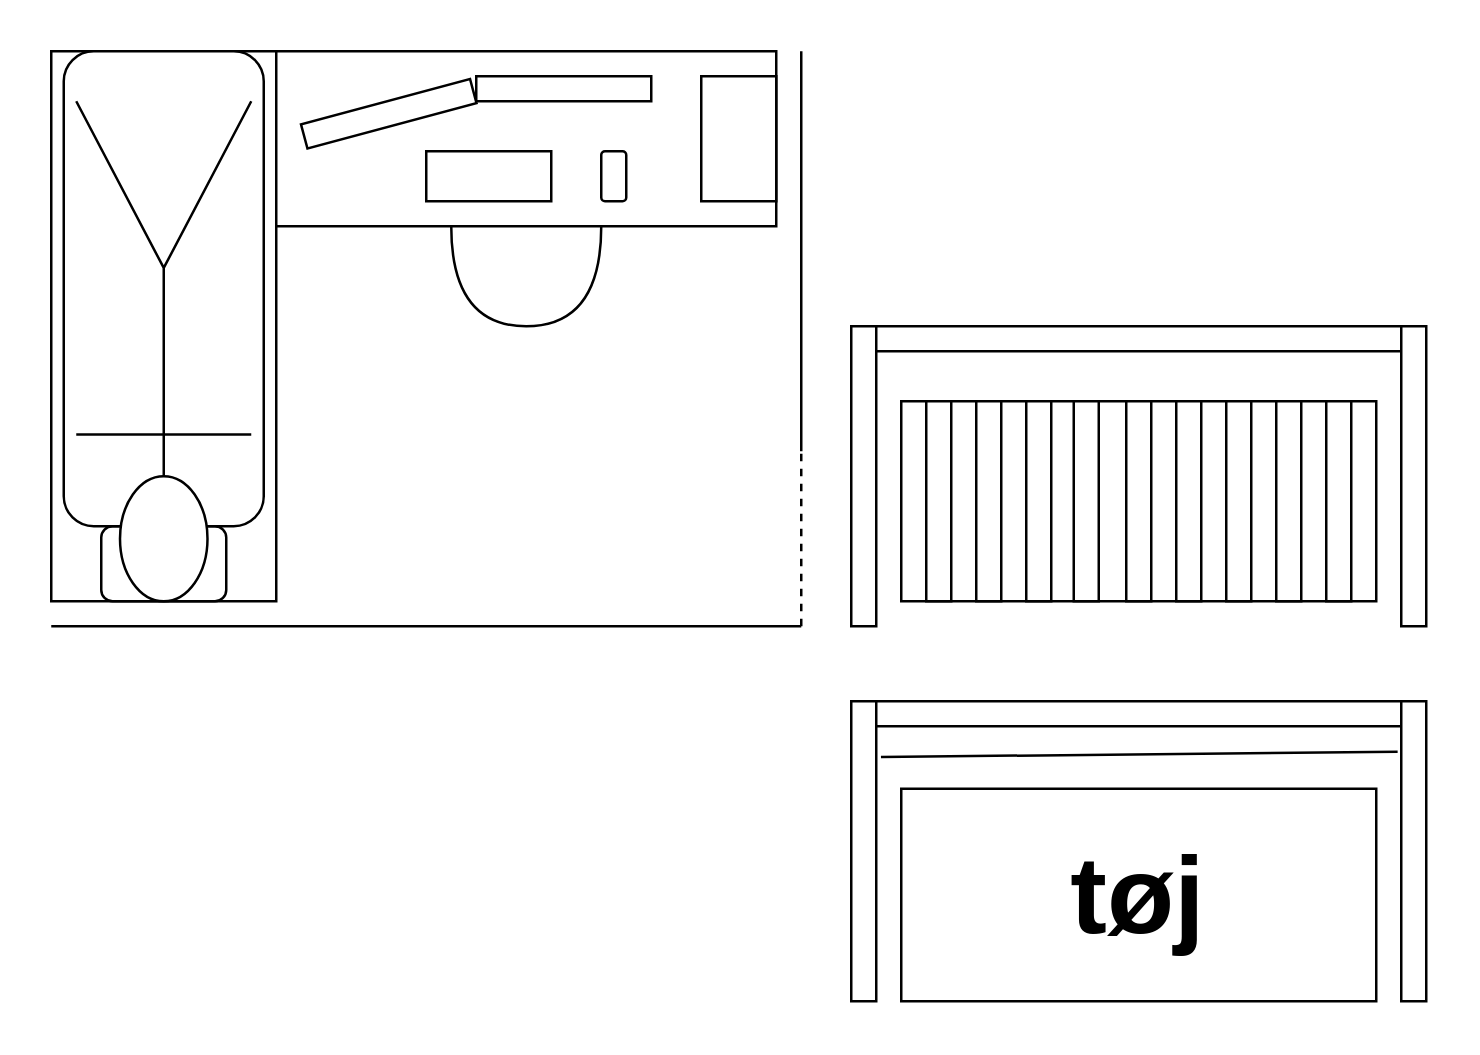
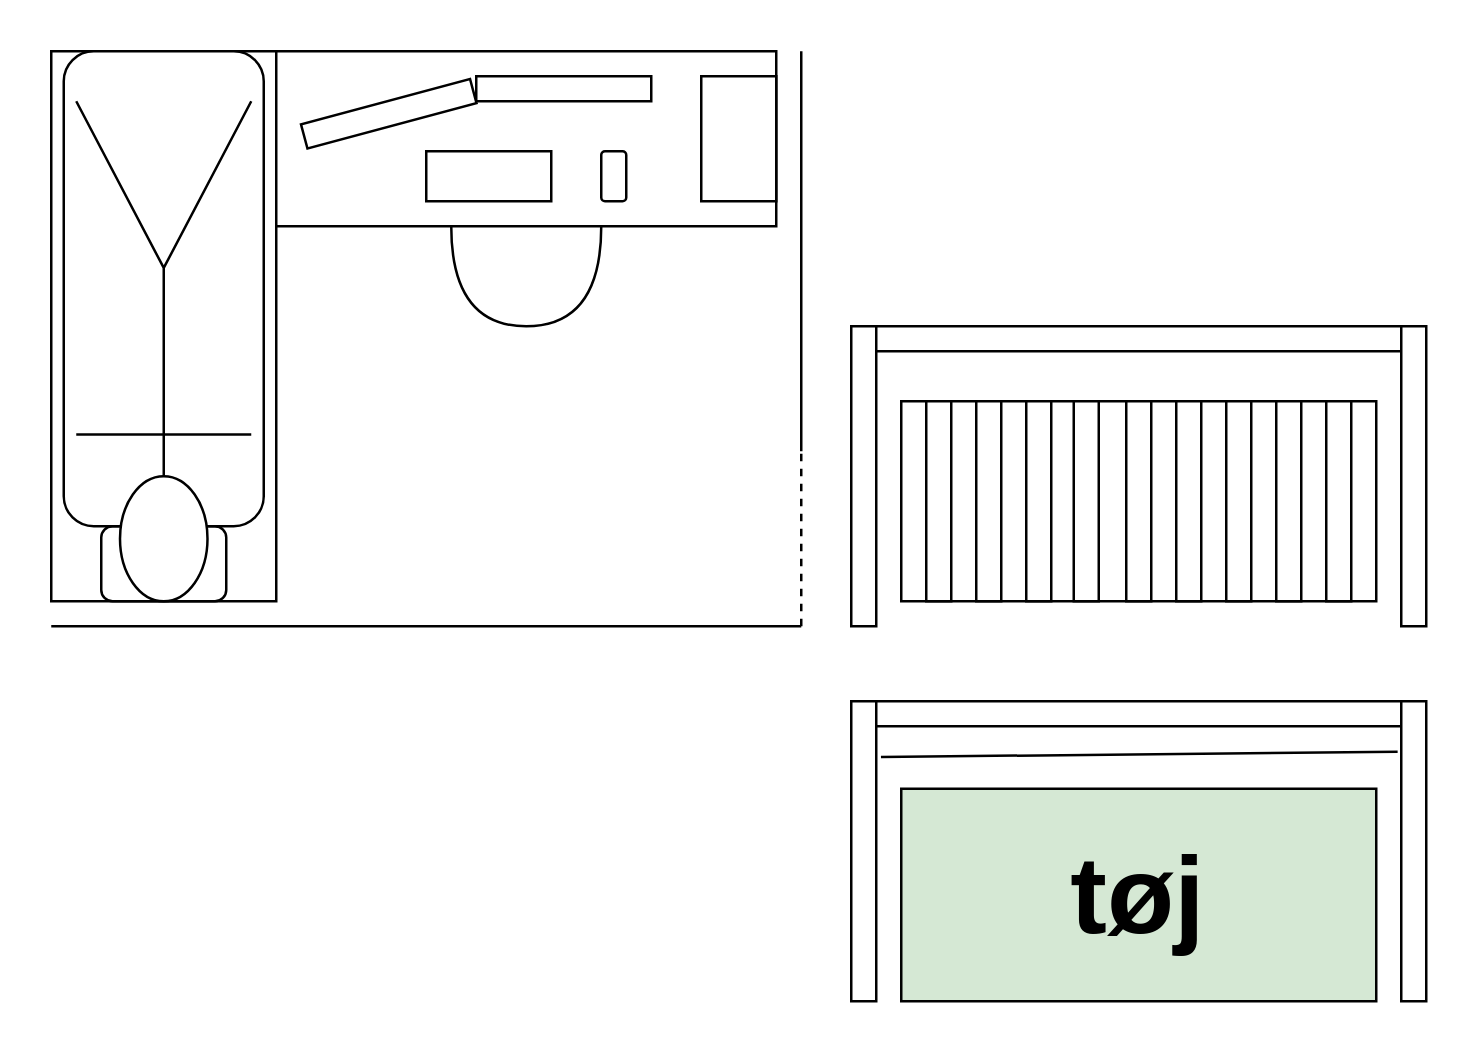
node "tøj": fillcolor #ffffff -> #d5e8d4
